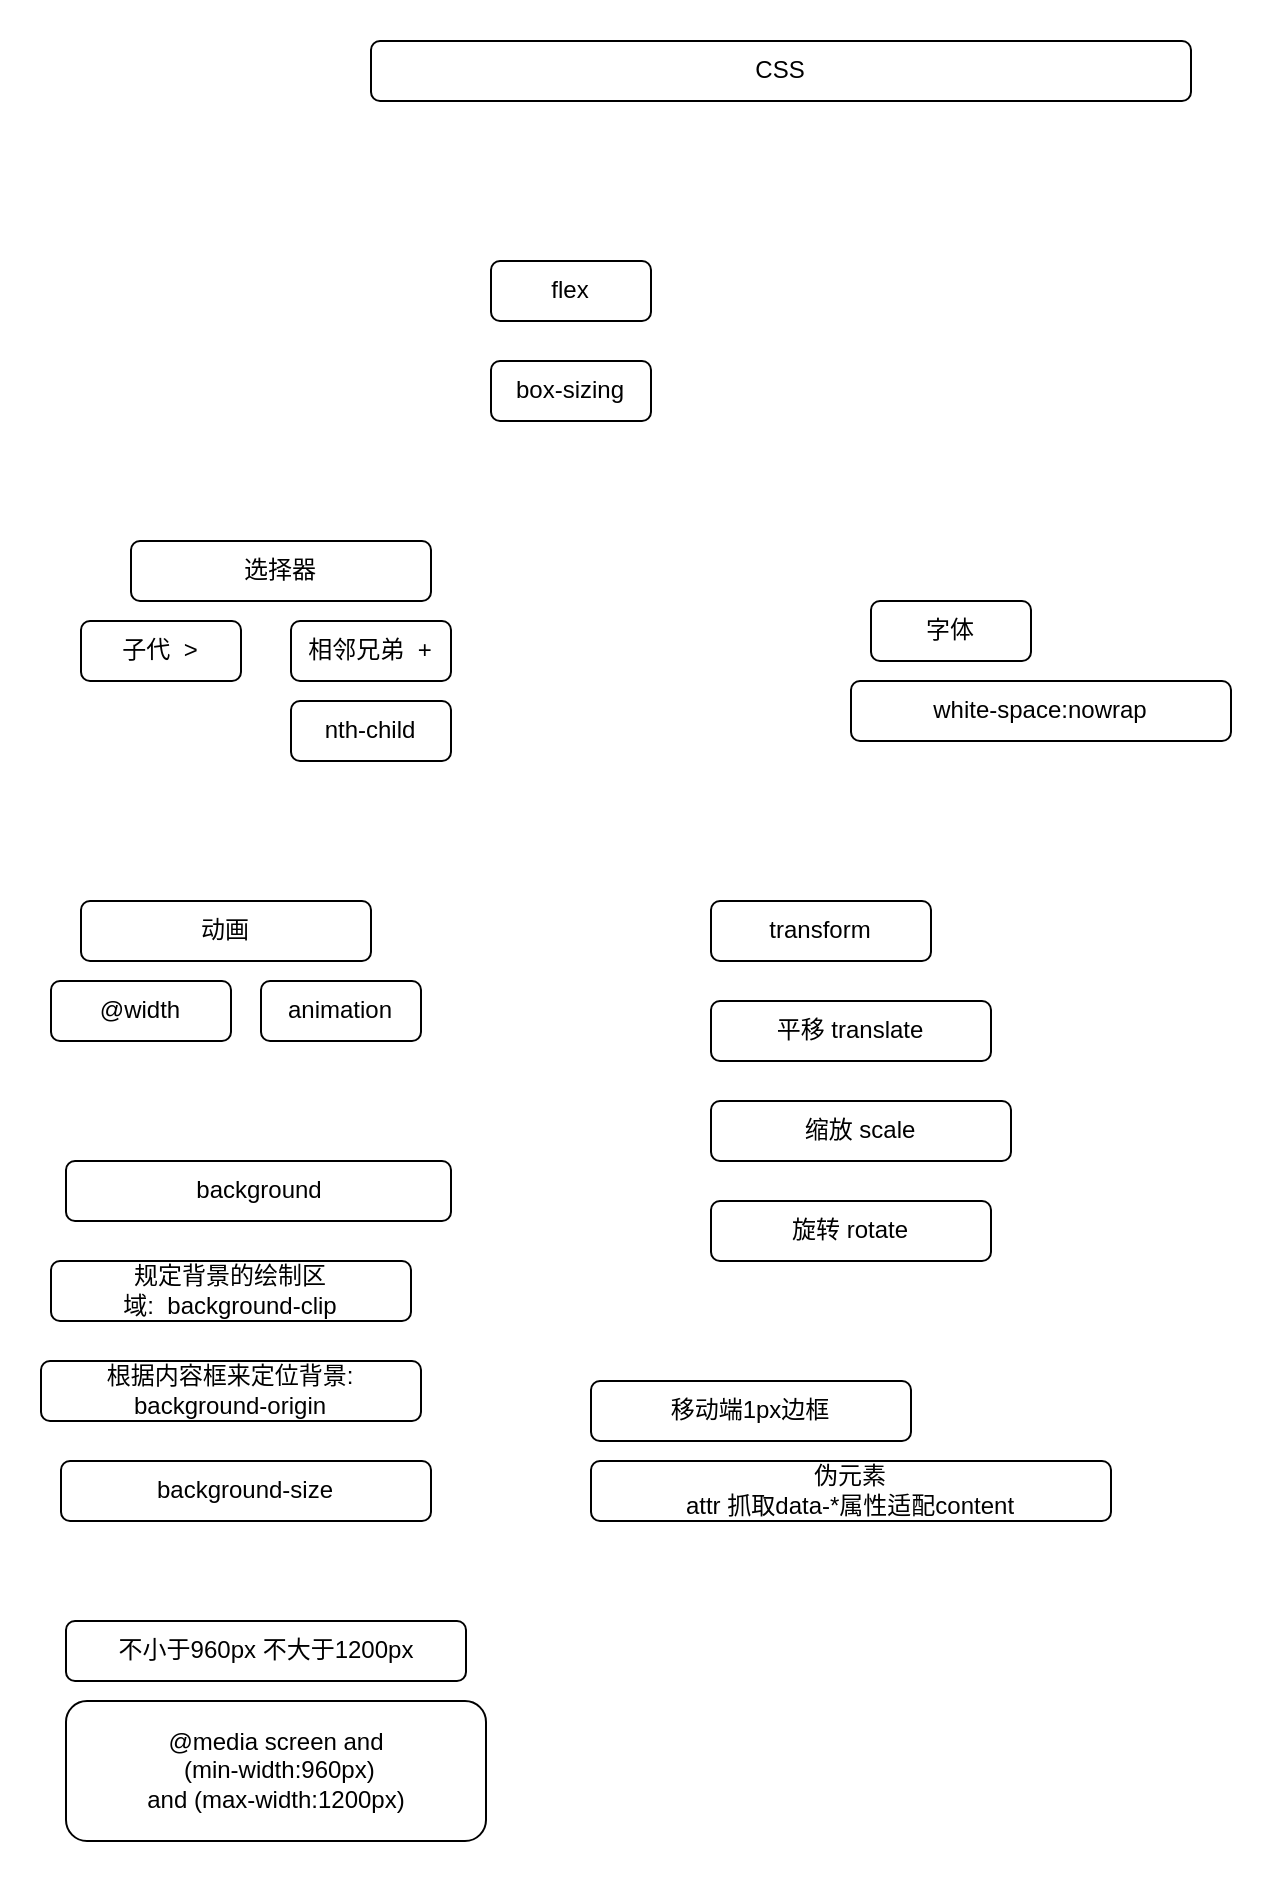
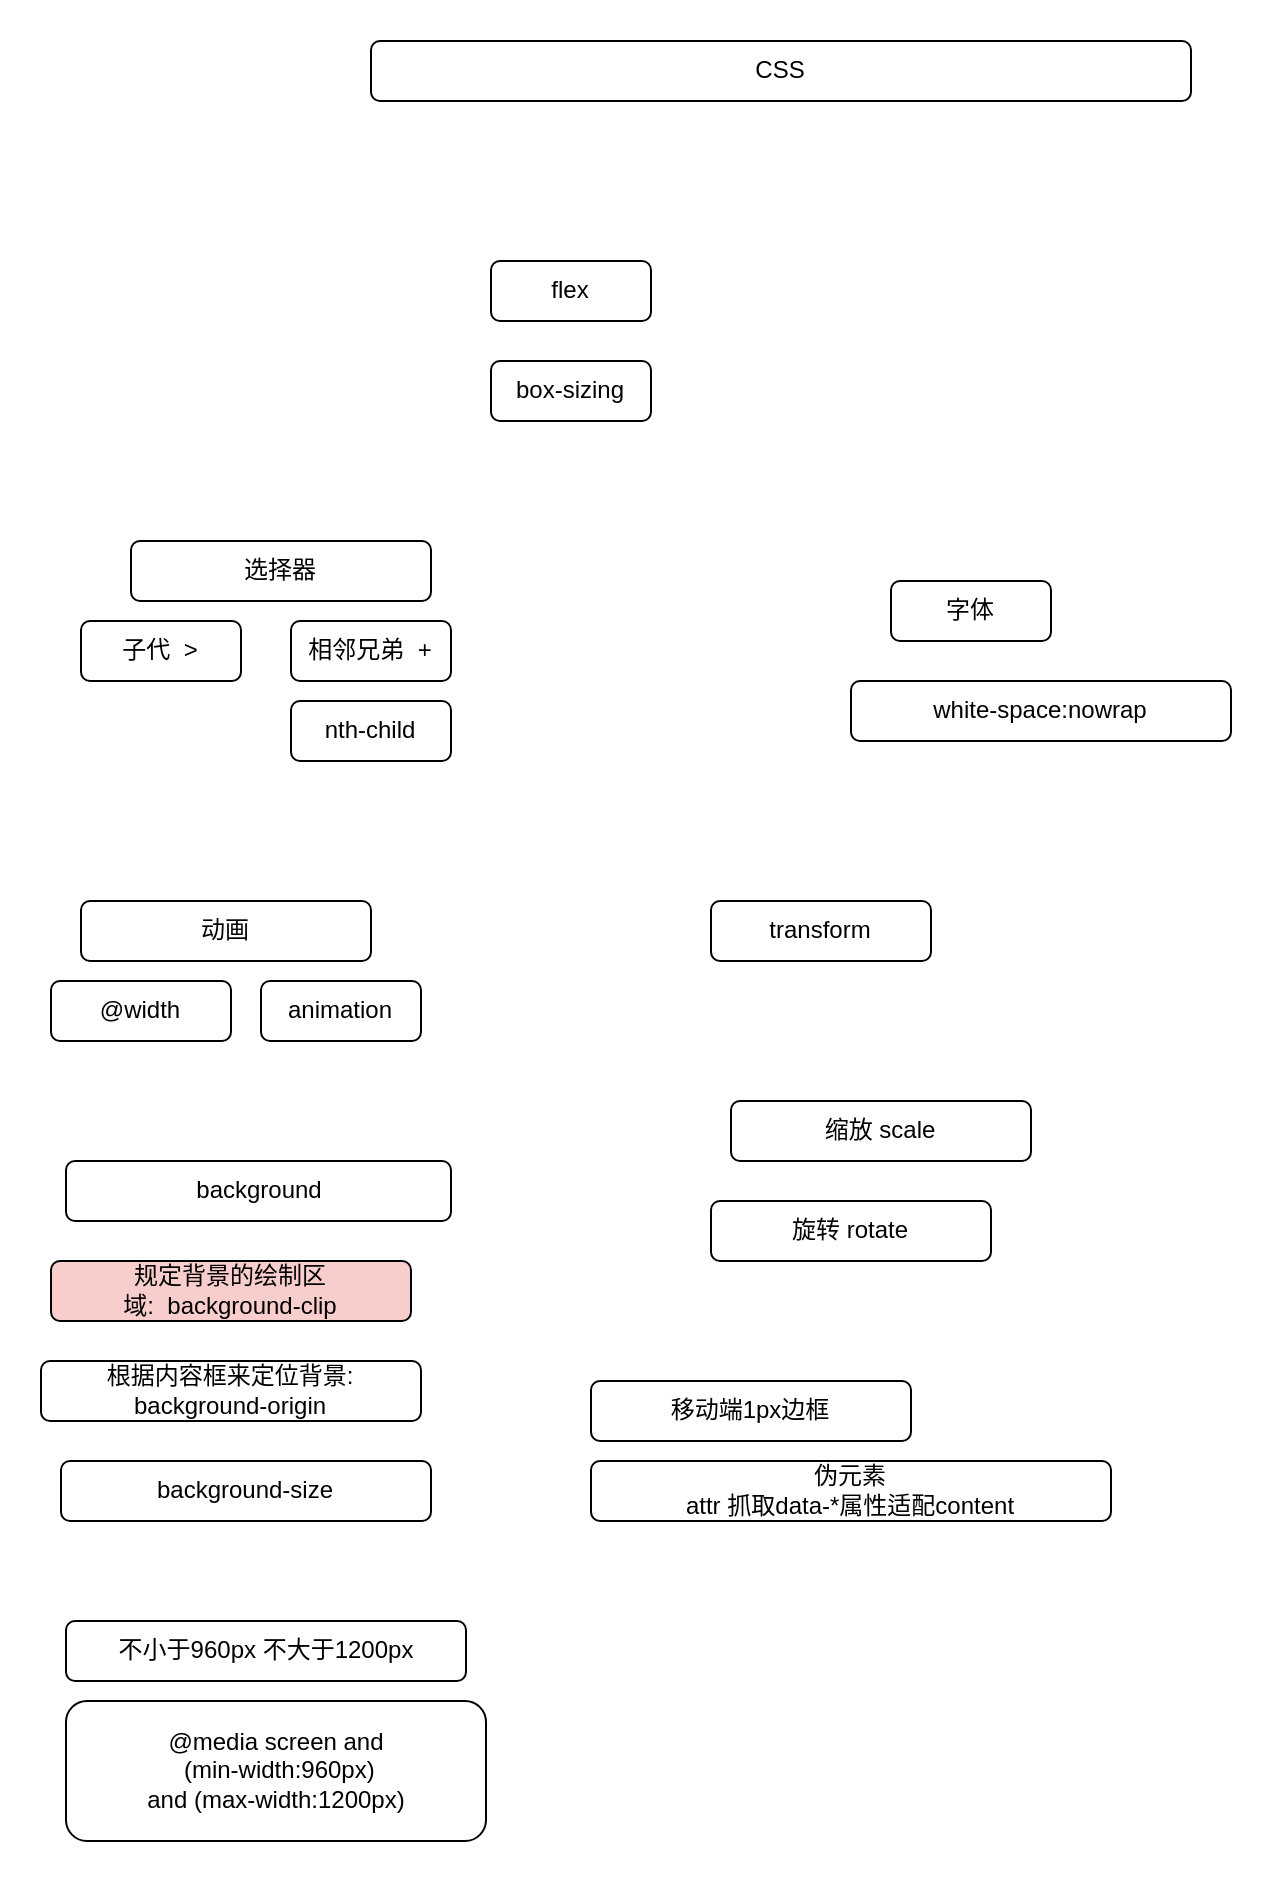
node "字体": moved (951, 631) -> (971, 611)
node "平移 translate": removed
node "缩放 scale": moved (861, 1131) -> (881, 1131)
node "规定背景的绘制区域: background-clip": fillcolor #ffffff -> #f8cecc
